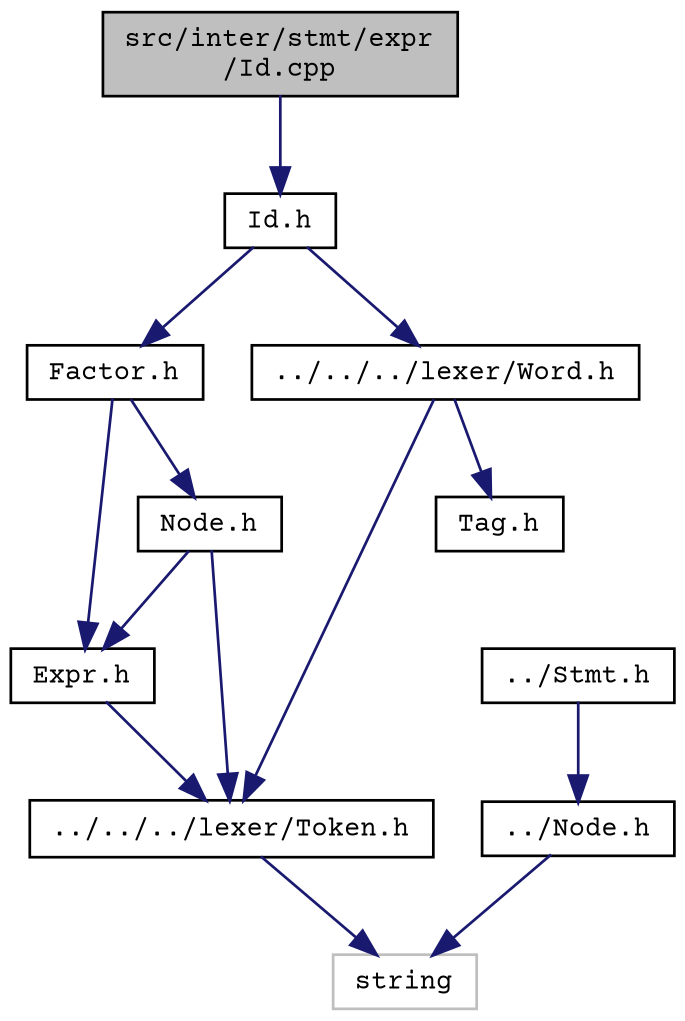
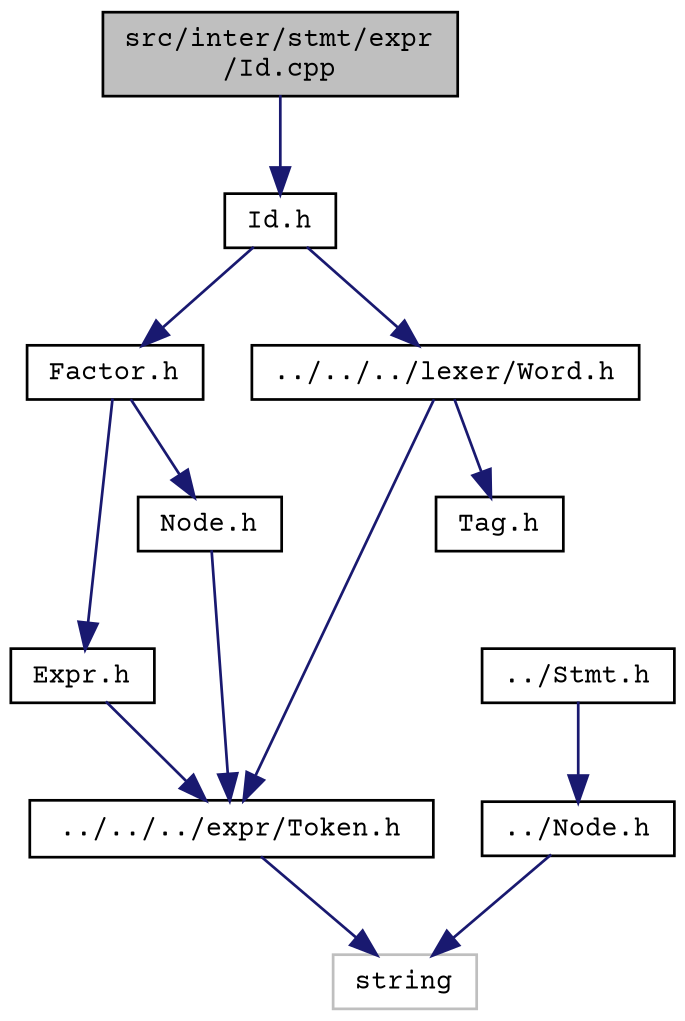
edge "Node.h" -> "Expr.h": removed
node "../../../lexer/Token.h": label "../../../lexer/Token.h" -> "../../../expr/Token.h"
